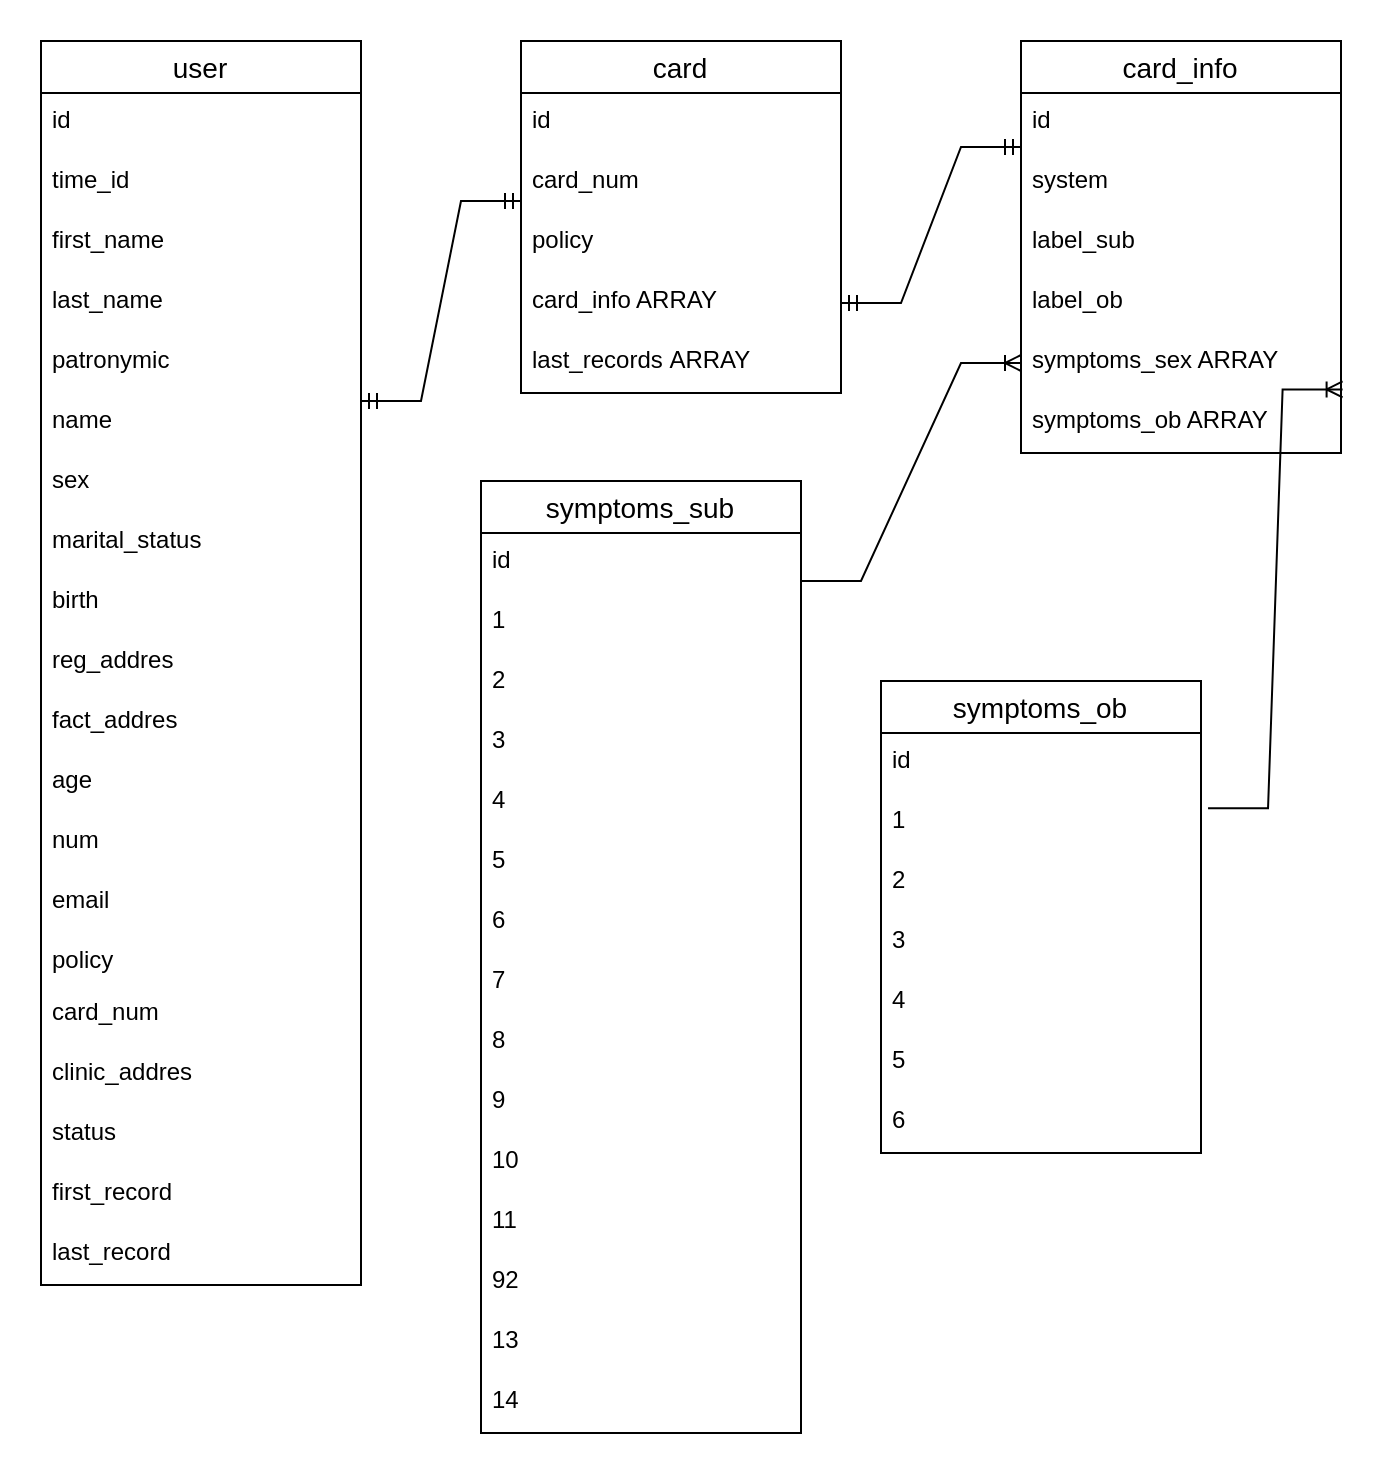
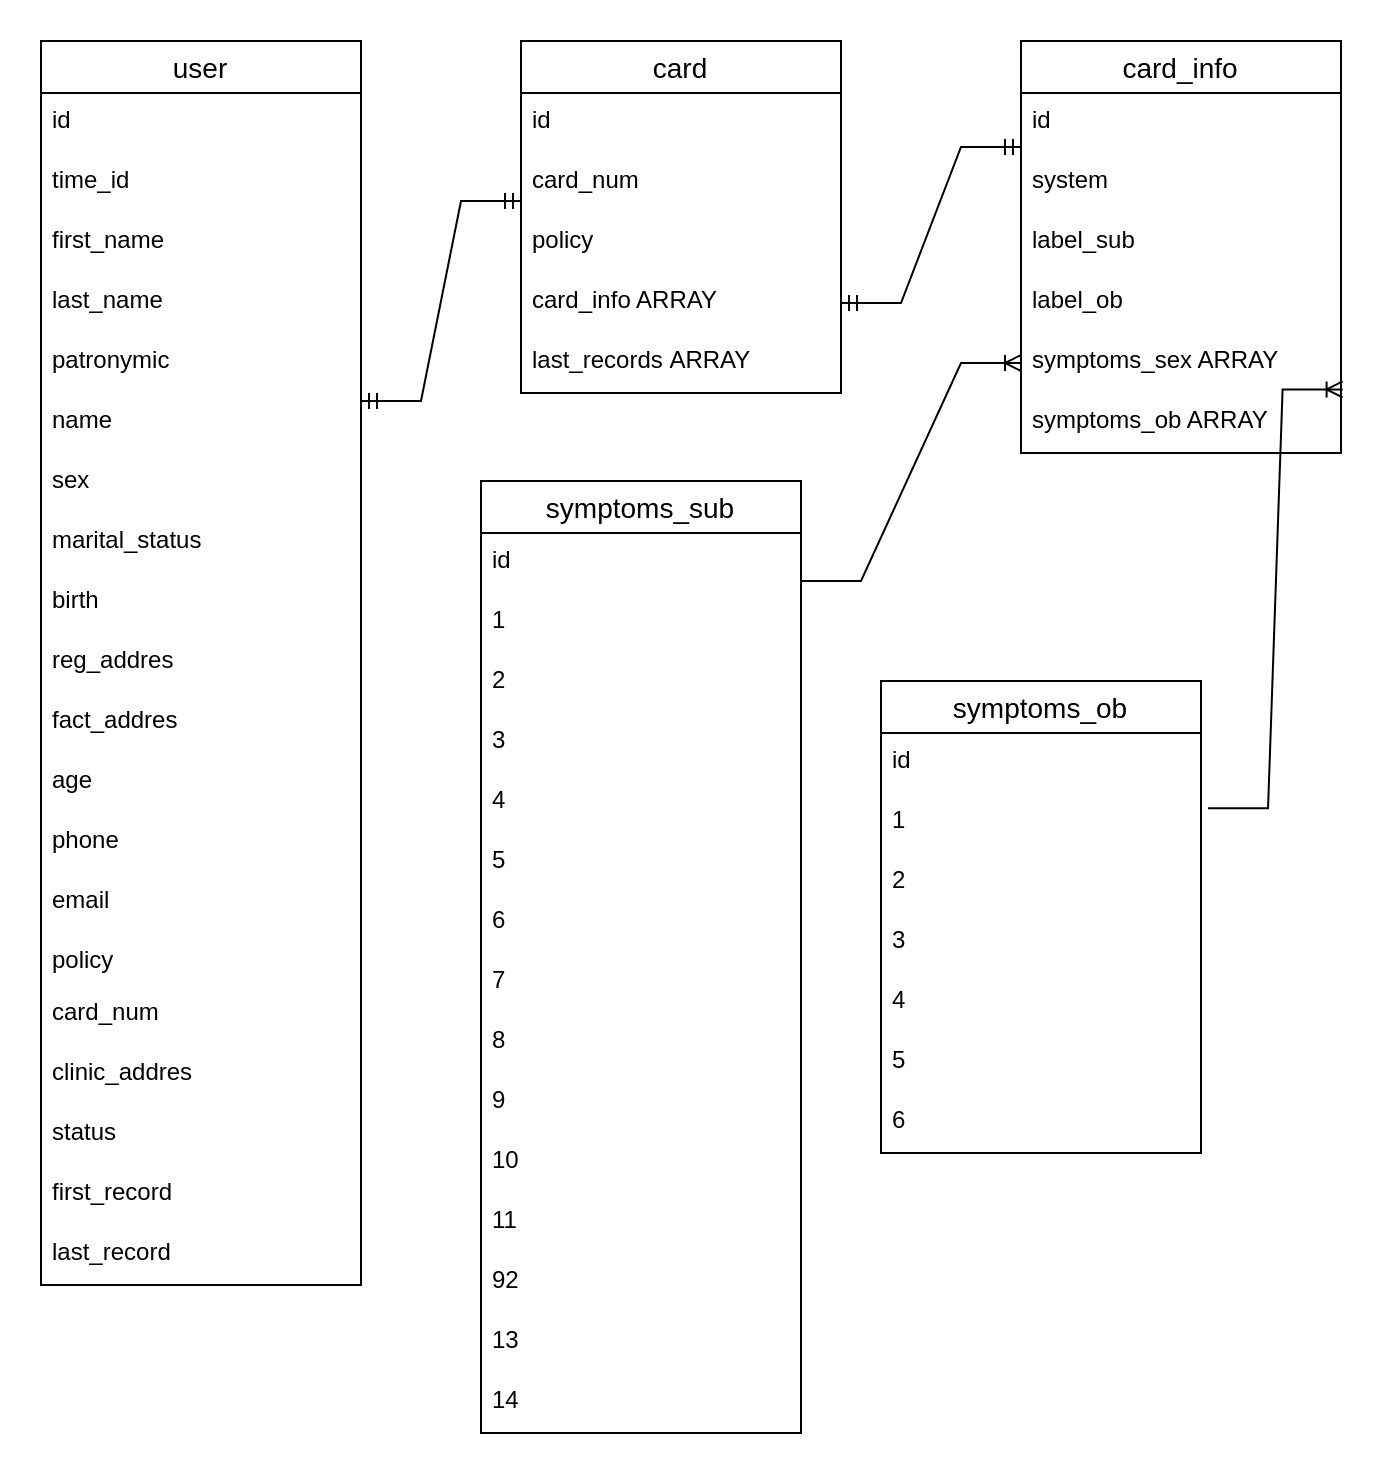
node "num": label "num" -> "phone"
